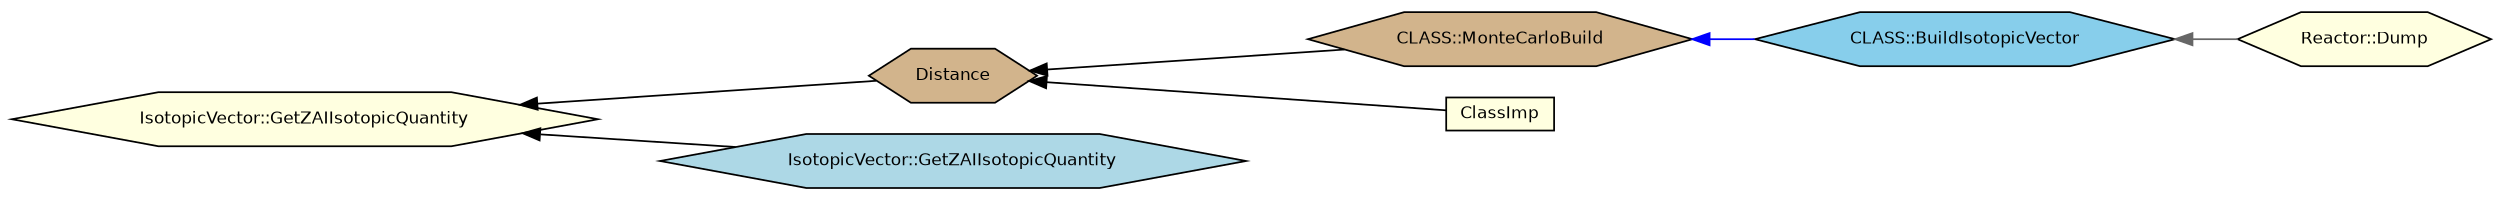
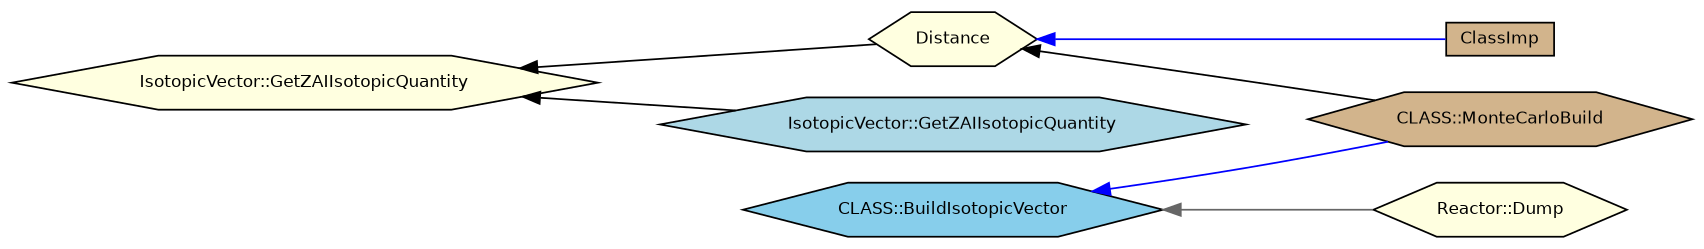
edge "CLASS::BuildIsotopicVector" -> "CLASS::MonteCarloBuild": reversed
node "Distance": fillcolor tan -> lightyellow
edge "ClassImp" -> "Distance": color black -> blue
node "ClassImp": fillcolor lightyellow -> tan
